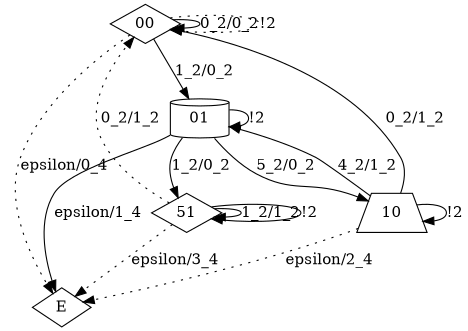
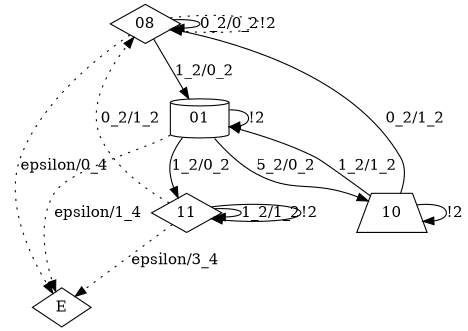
node "00": label "00" -> "08"
edge "10" -> "01": label "4_2/1_2" -> "1_2/1_2"
edge "01" -> "E": style solid -> dotted
node "51": label "51" -> "11"
edge "10" -> "E": removed, label "epsilon/2_4"
